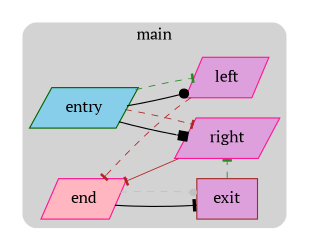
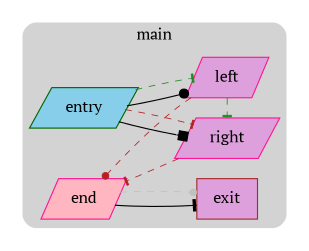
edge "left" -> "end": arrowhead tee -> dot
edge "right" -> "end": style solid -> dashed
edge "exit" -> "right": now "left" -> "right"
